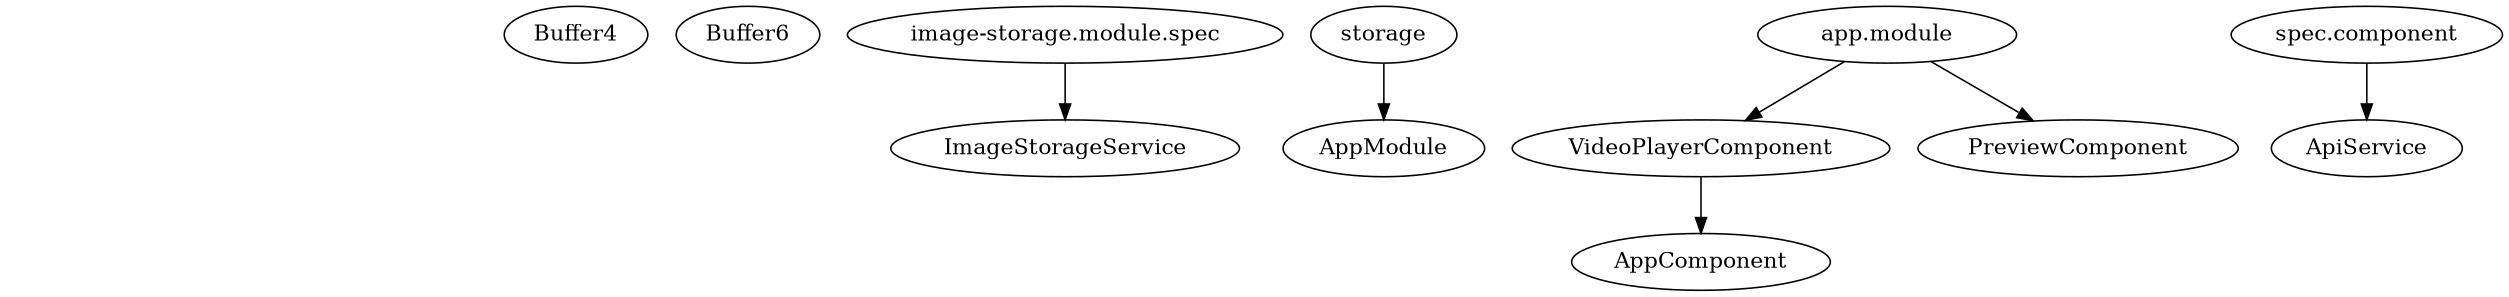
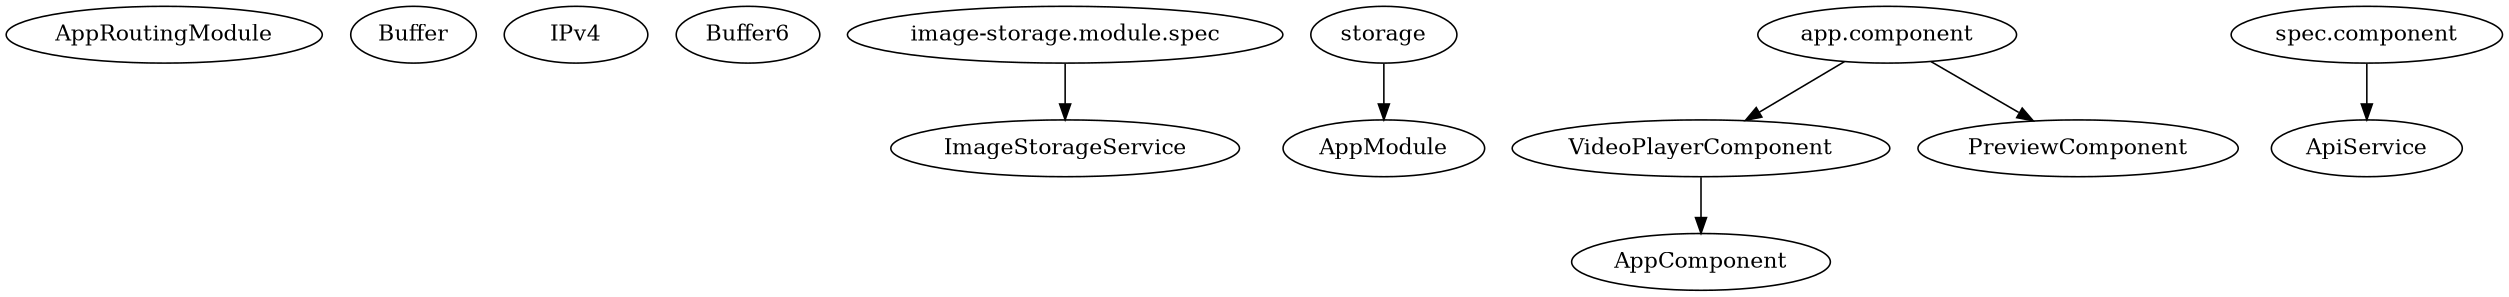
node "AppRoutingModule": added
node "Buffer": added
node "Buffer4": label "Buffer4" -> "IPv4"
node "app.module": label "app.module" -> "app.component"
